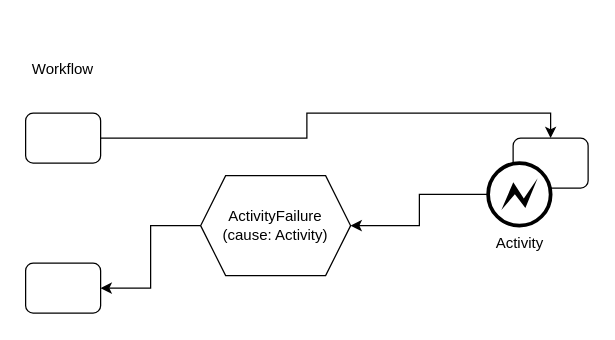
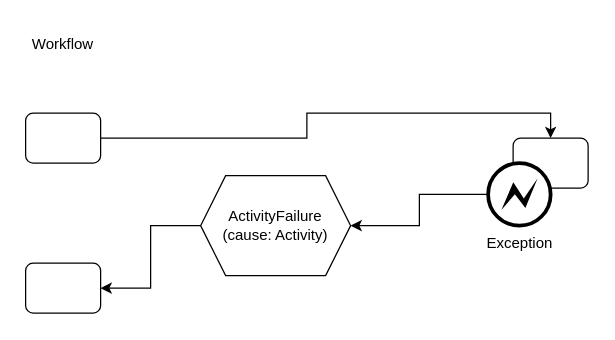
node "Workflow": moved (63, 69) -> (63, 44)
node "Activity": label "Activity" -> "Exception"
